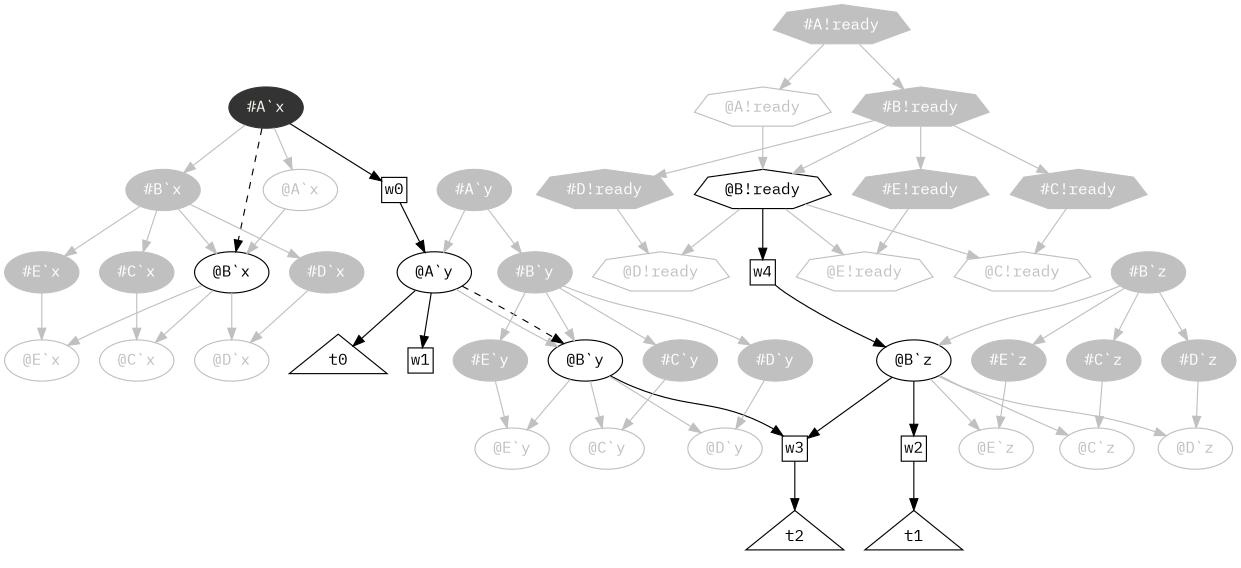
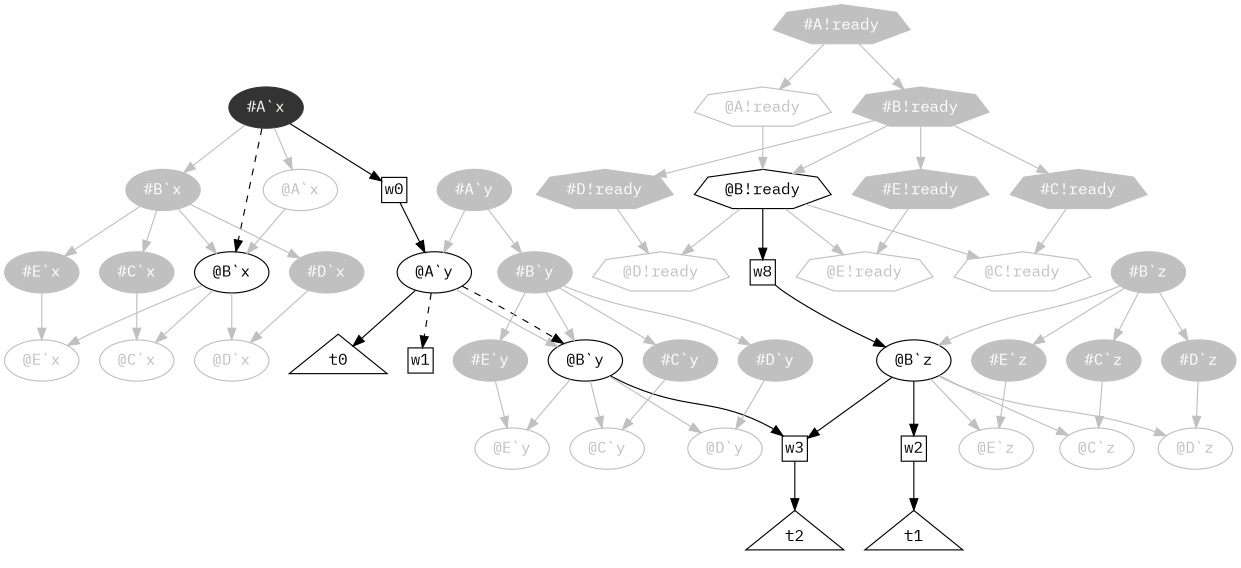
node "w4": label "w4" -> "w8"
edge "@A`y" -> "w1": style solid -> dashed
